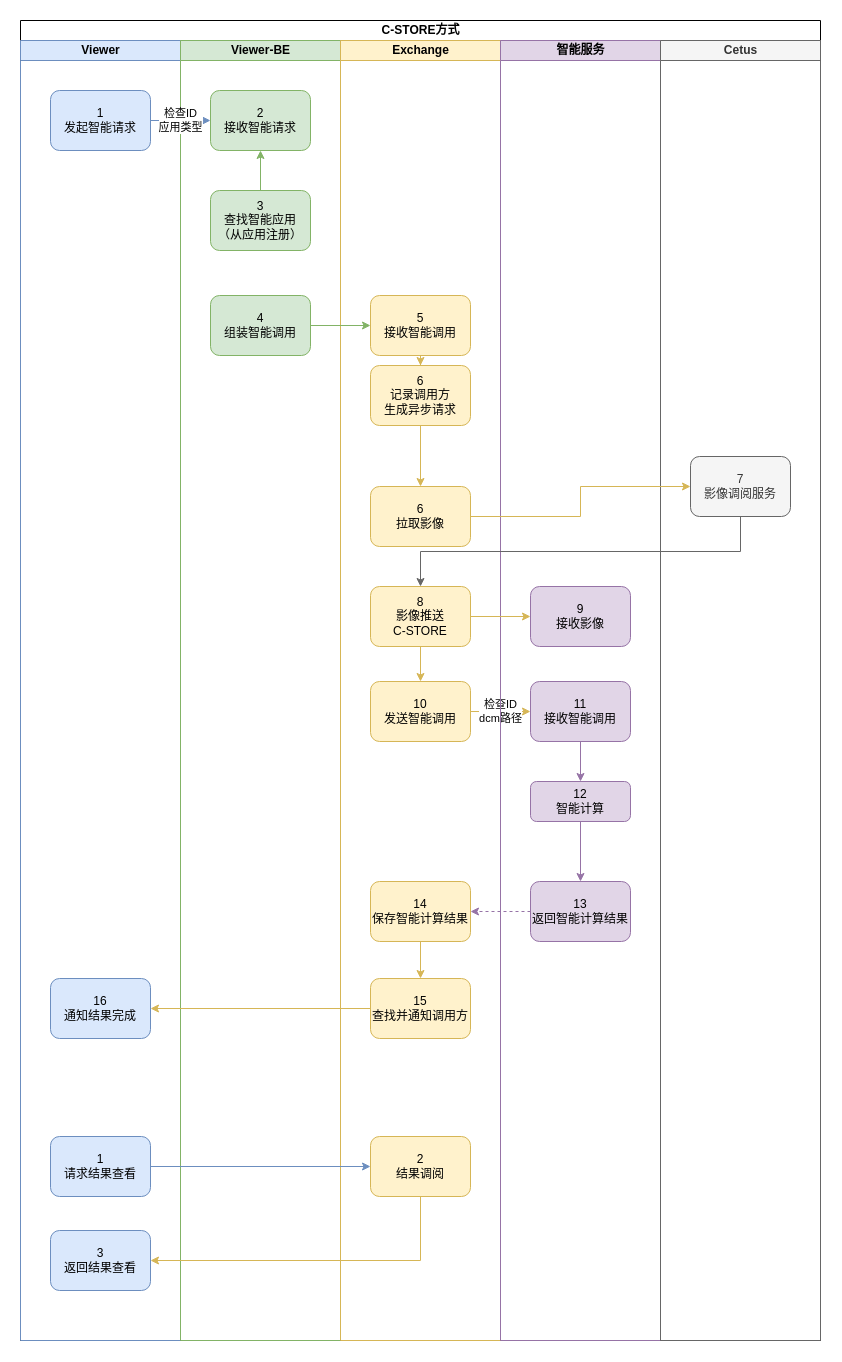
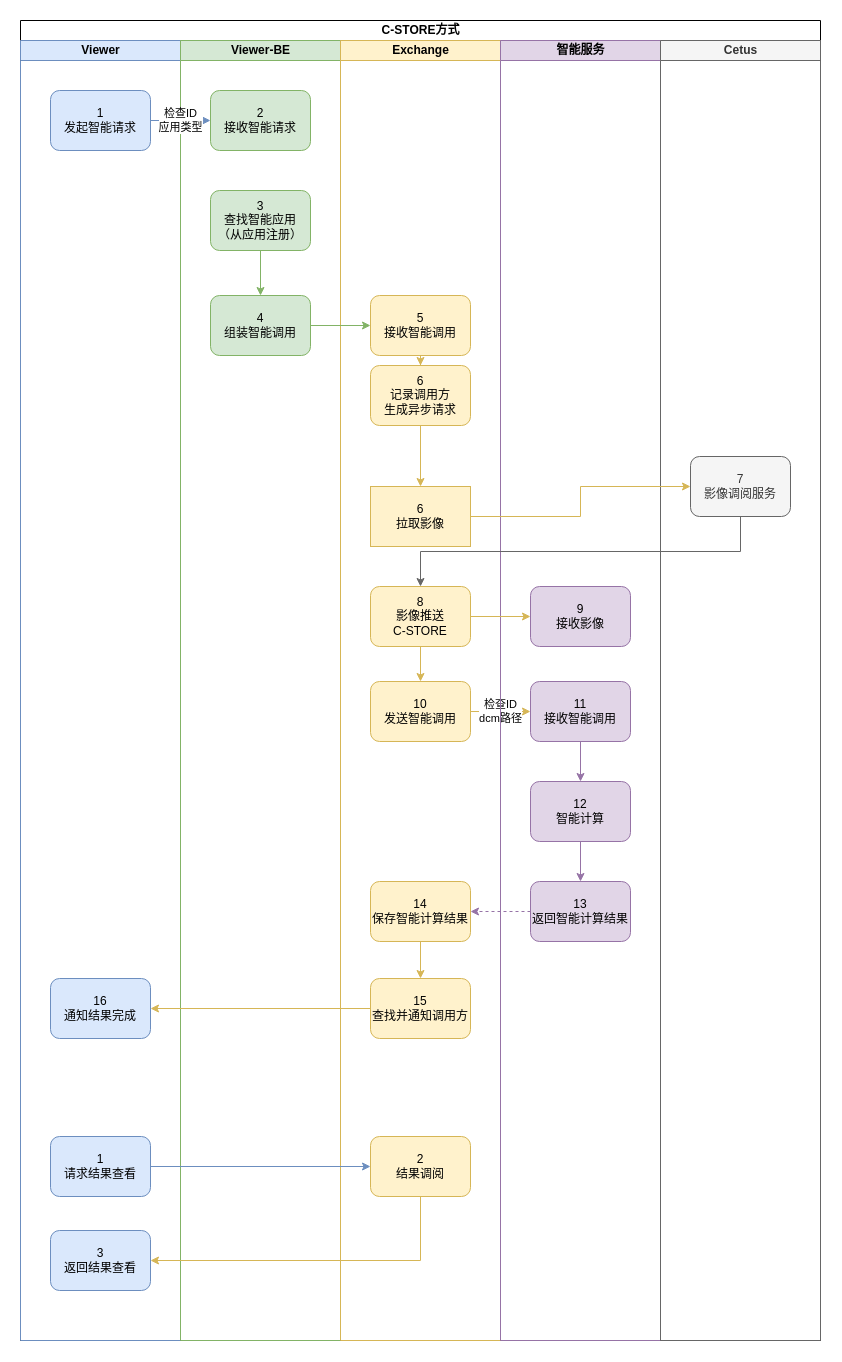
edge "3 查找智能应用 （从应用注册）" -> "2 接收智能请求": now "3 查找智能应用 （从应用注册）" -> "4 组装智能调用"
node "6 拉取影像": shape rounded rectangle -> rectangle
node "12 智能计算": size 100x40 -> 100x60
